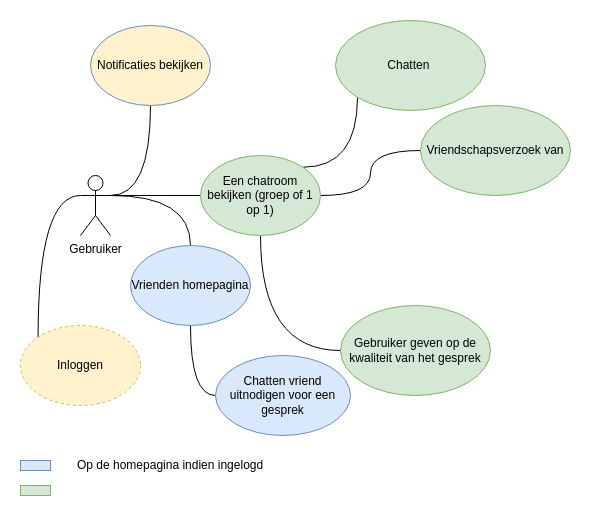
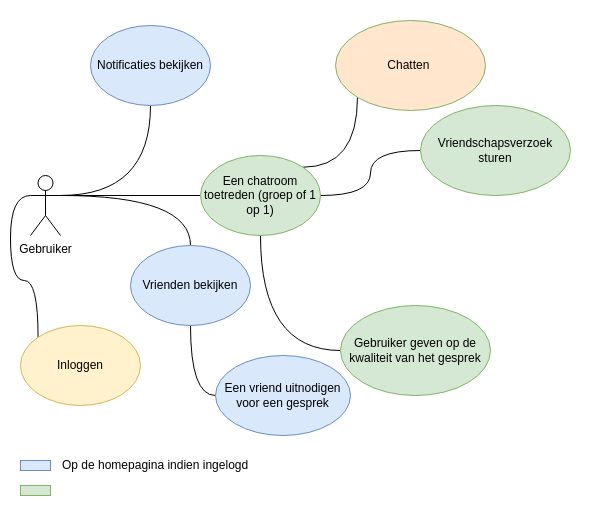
node "Notificaties bekijken": fillcolor #fff2cc -> #dae8fc
node "Chatten": fillcolor #d5e8d4 -> #ffe6cc
node "Vriendschapsverzoek van": label "Vriendschapsverzoek van" -> "Vriendschapsverzoek sturen"
node "Een chatroom bekijken (groep of 1 op 1)": label "Een chatroom bekijken (groep of 1 op 1)" -> "Een chatroom toetreden (groep of 1 op 1)"
node "Gebruiker": moved (96, 206) -> (46, 206)
node "Vrienden homepagina": label "Vrienden homepagina" -> "Vrienden bekijken"
node "Inloggen": style dashed -> solid
node "Chatten vriend uitnodigen voor een gesprek": label "Chatten vriend uitnodigen voor een gesprek" -> "Een vriend uitnodigen voor een gesprek"
node "Op de homepagina indien ingelogd": moved (203, 466) -> (188, 466)
